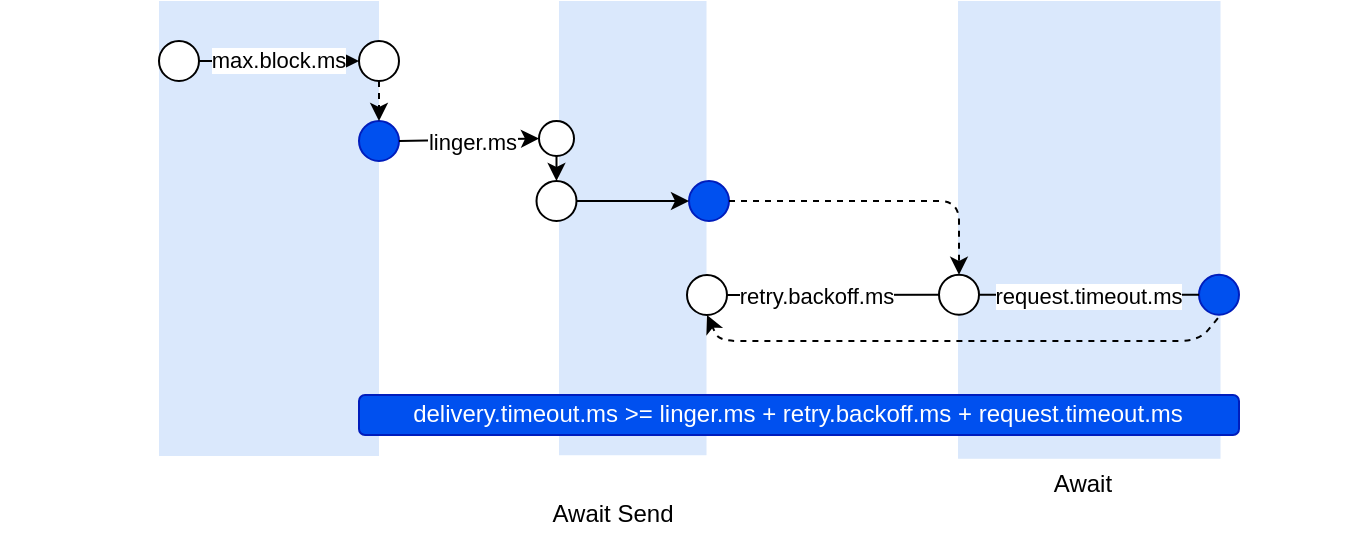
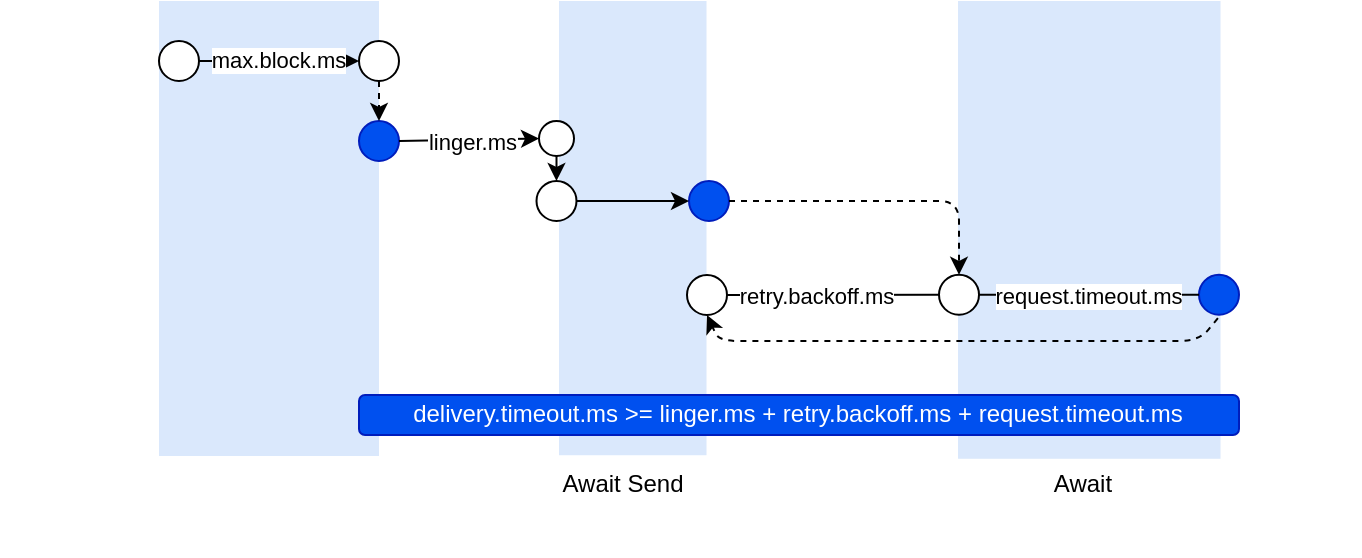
node "Await Send": moved (614, 515) -> (624, 485)
